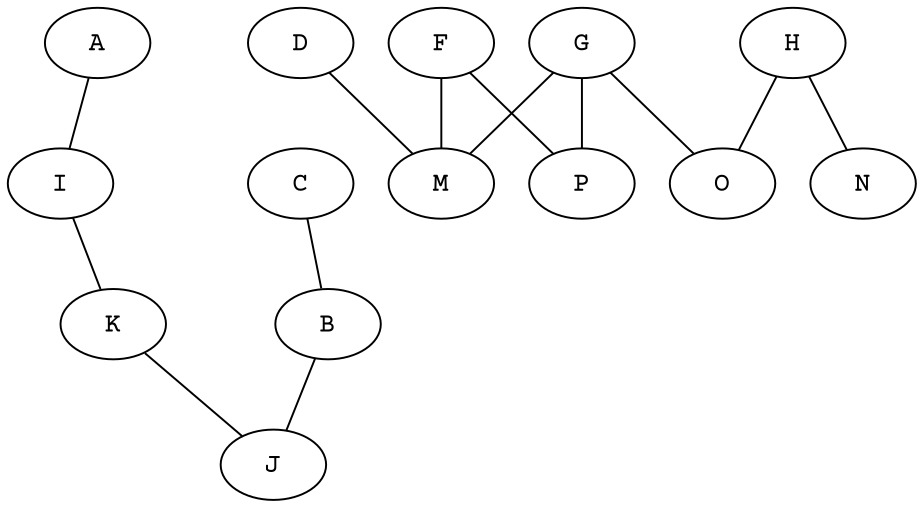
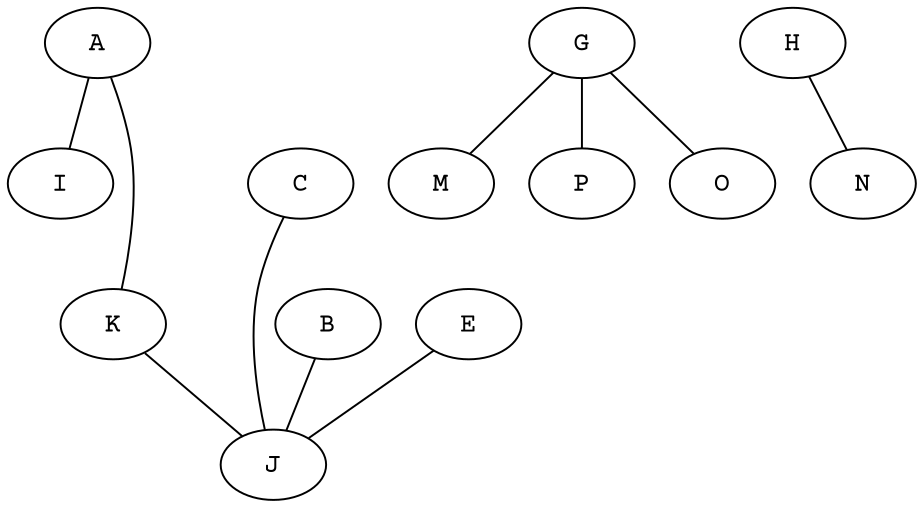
node "D": removed
node "F": removed
edge "H" -- "O": removed
edge "I" -- "K": now "A" -- "K"
edge "C" -- "B": now "C" -- "J"
node "E": added
